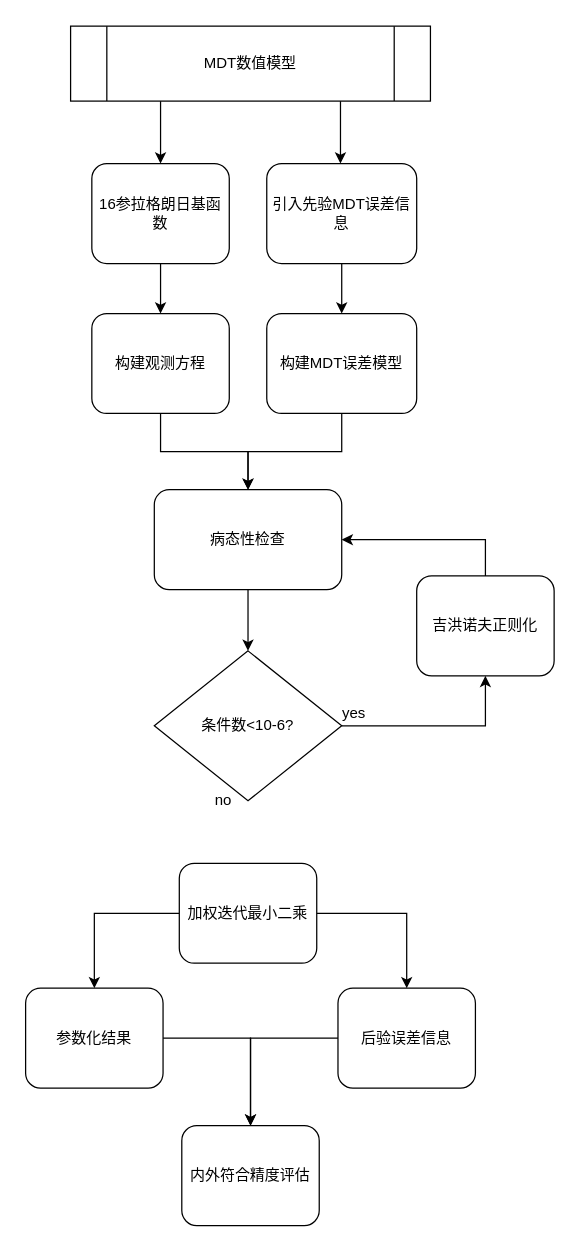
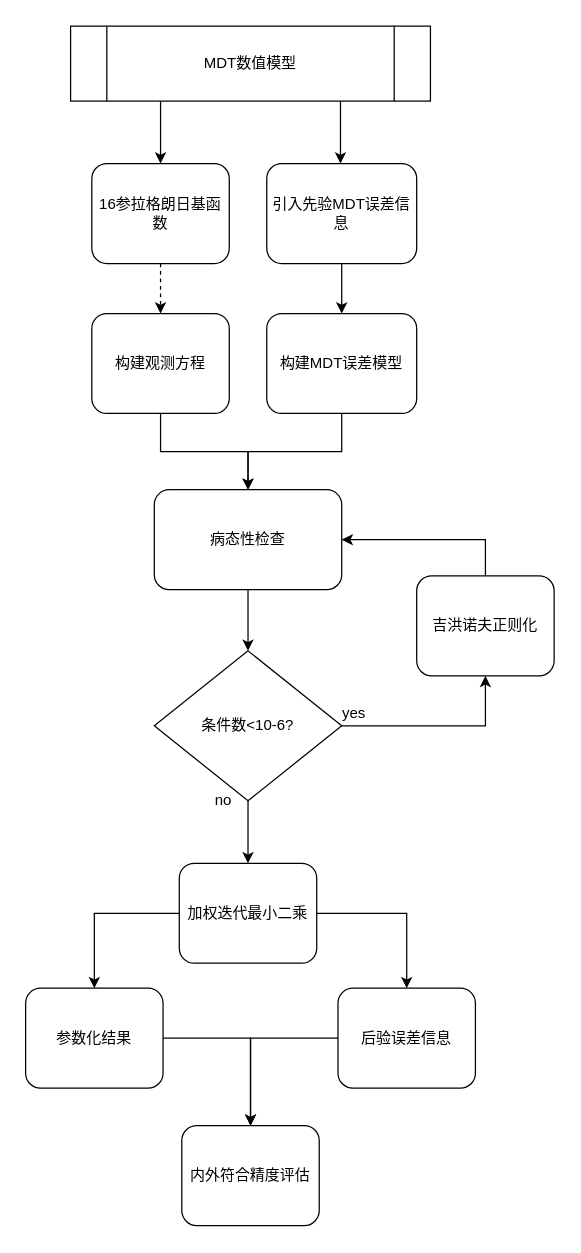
edge "16参拉格朗日基函数" -> "构建观测方程": style solid -> dashed
edge "条件数<10-6?" -> "加权迭代最小二乘": added
